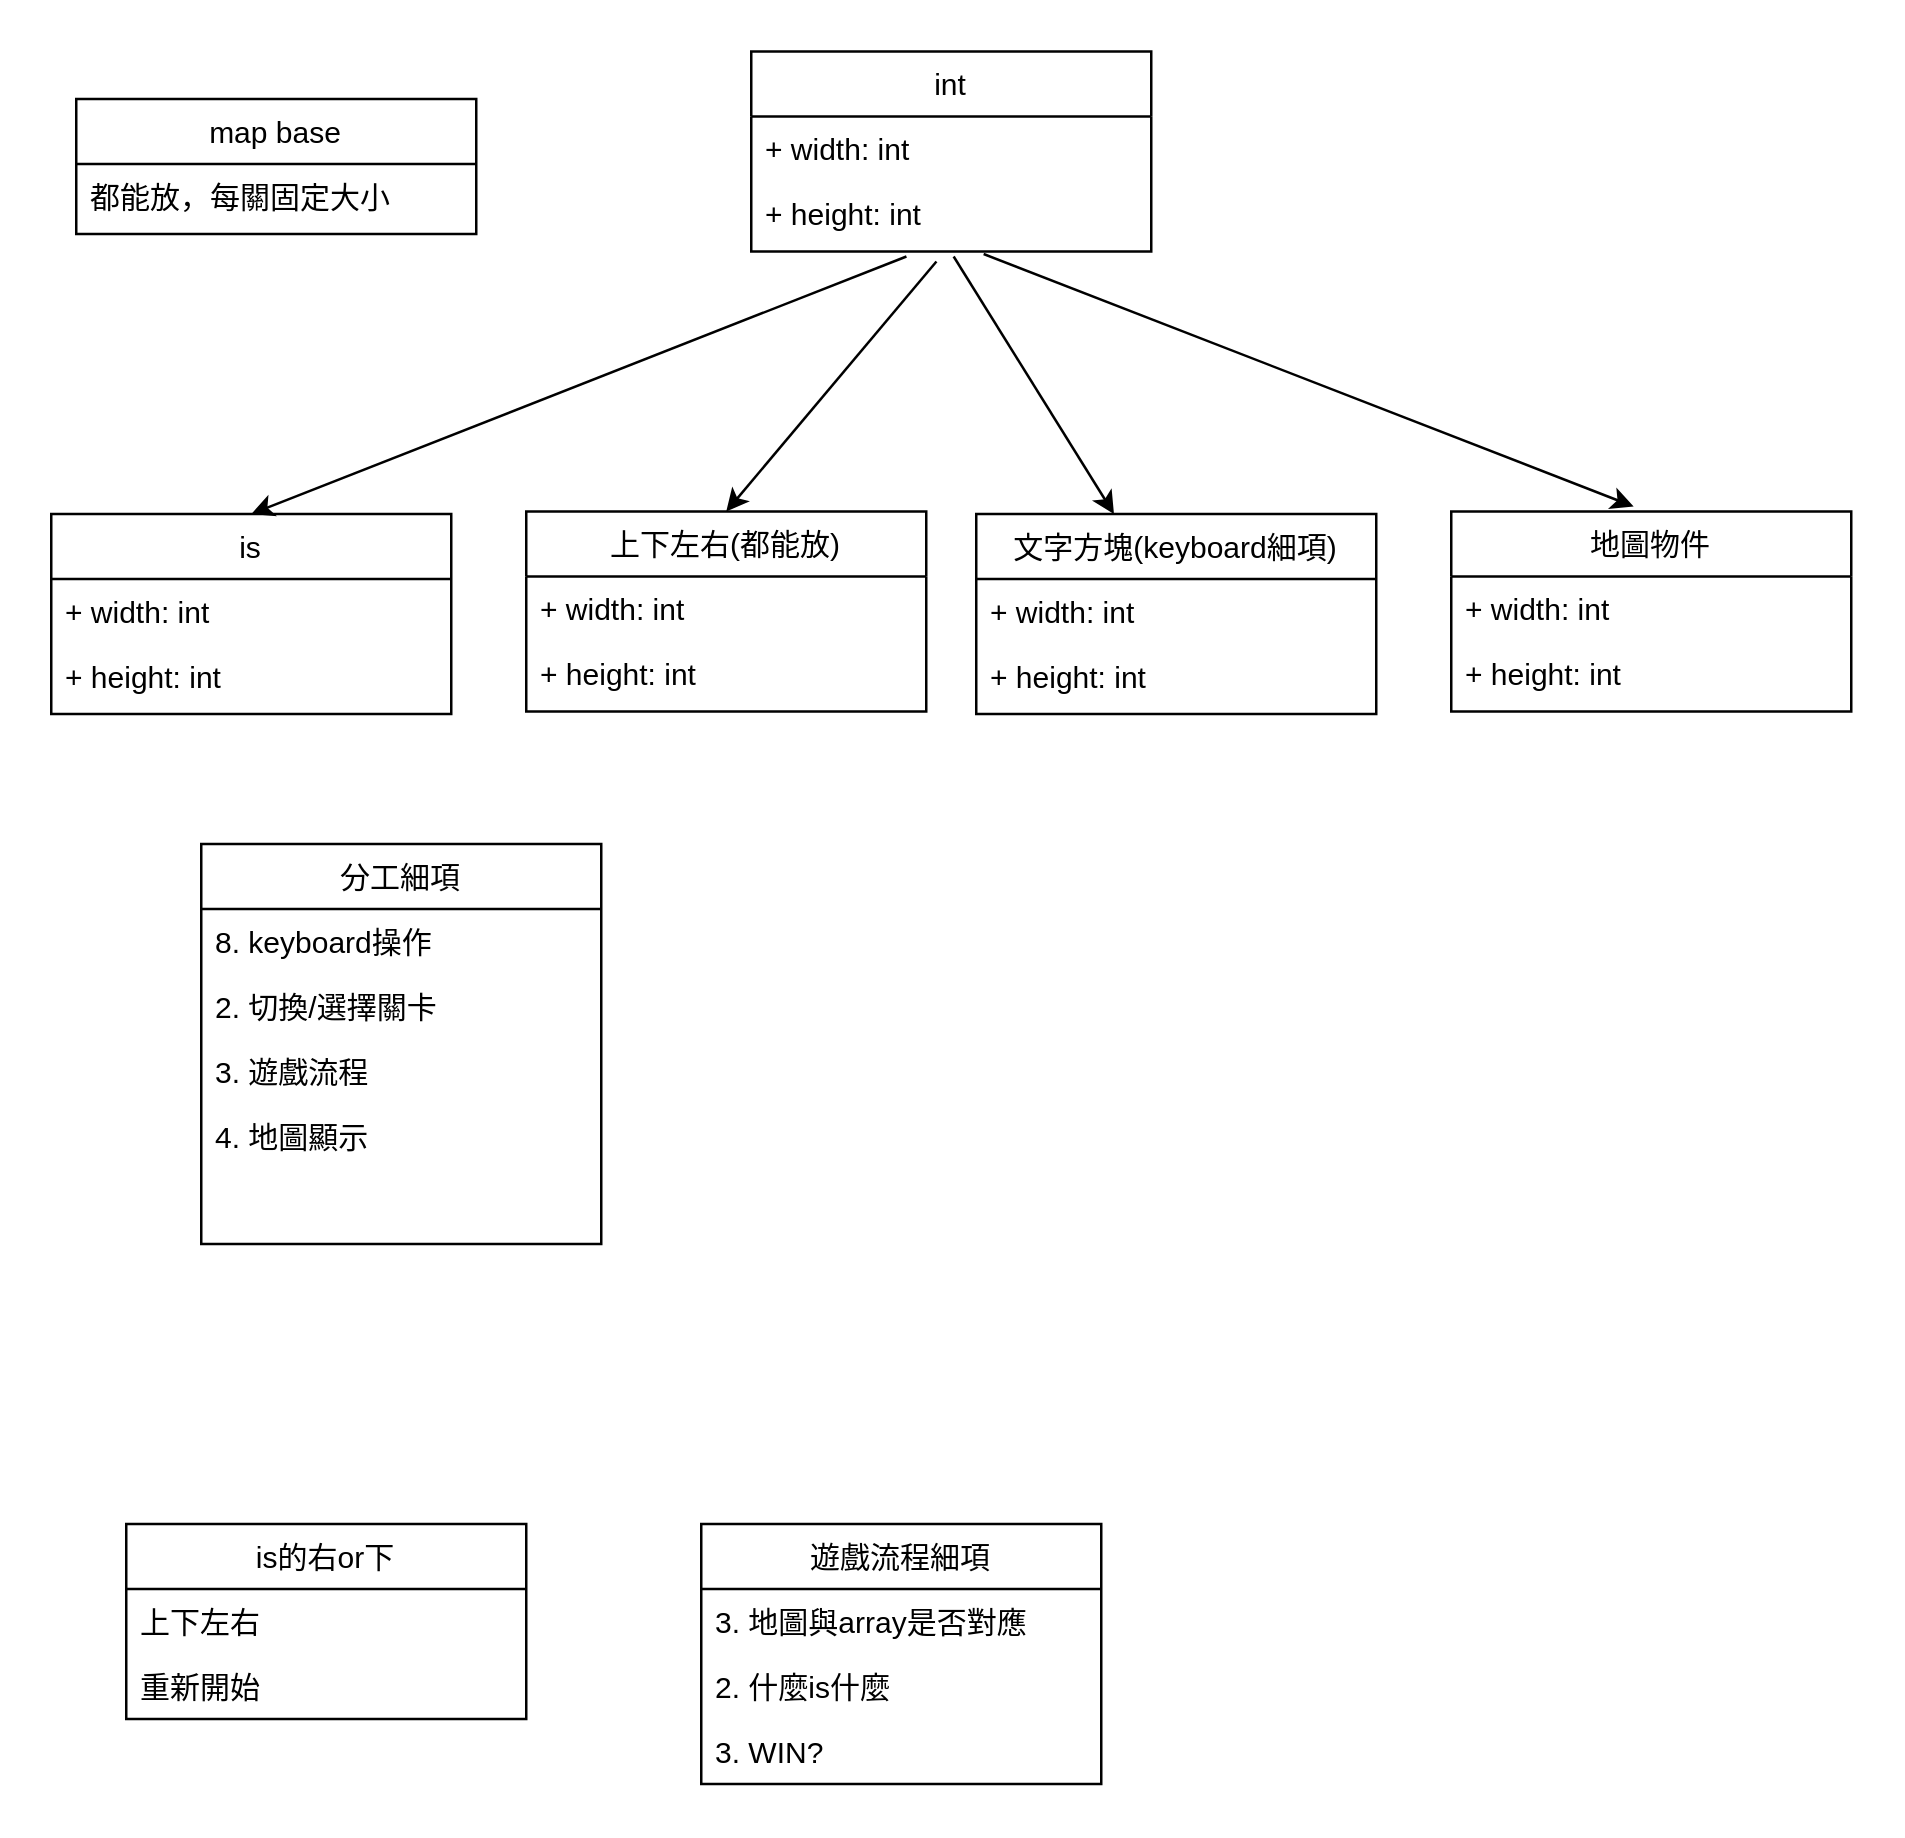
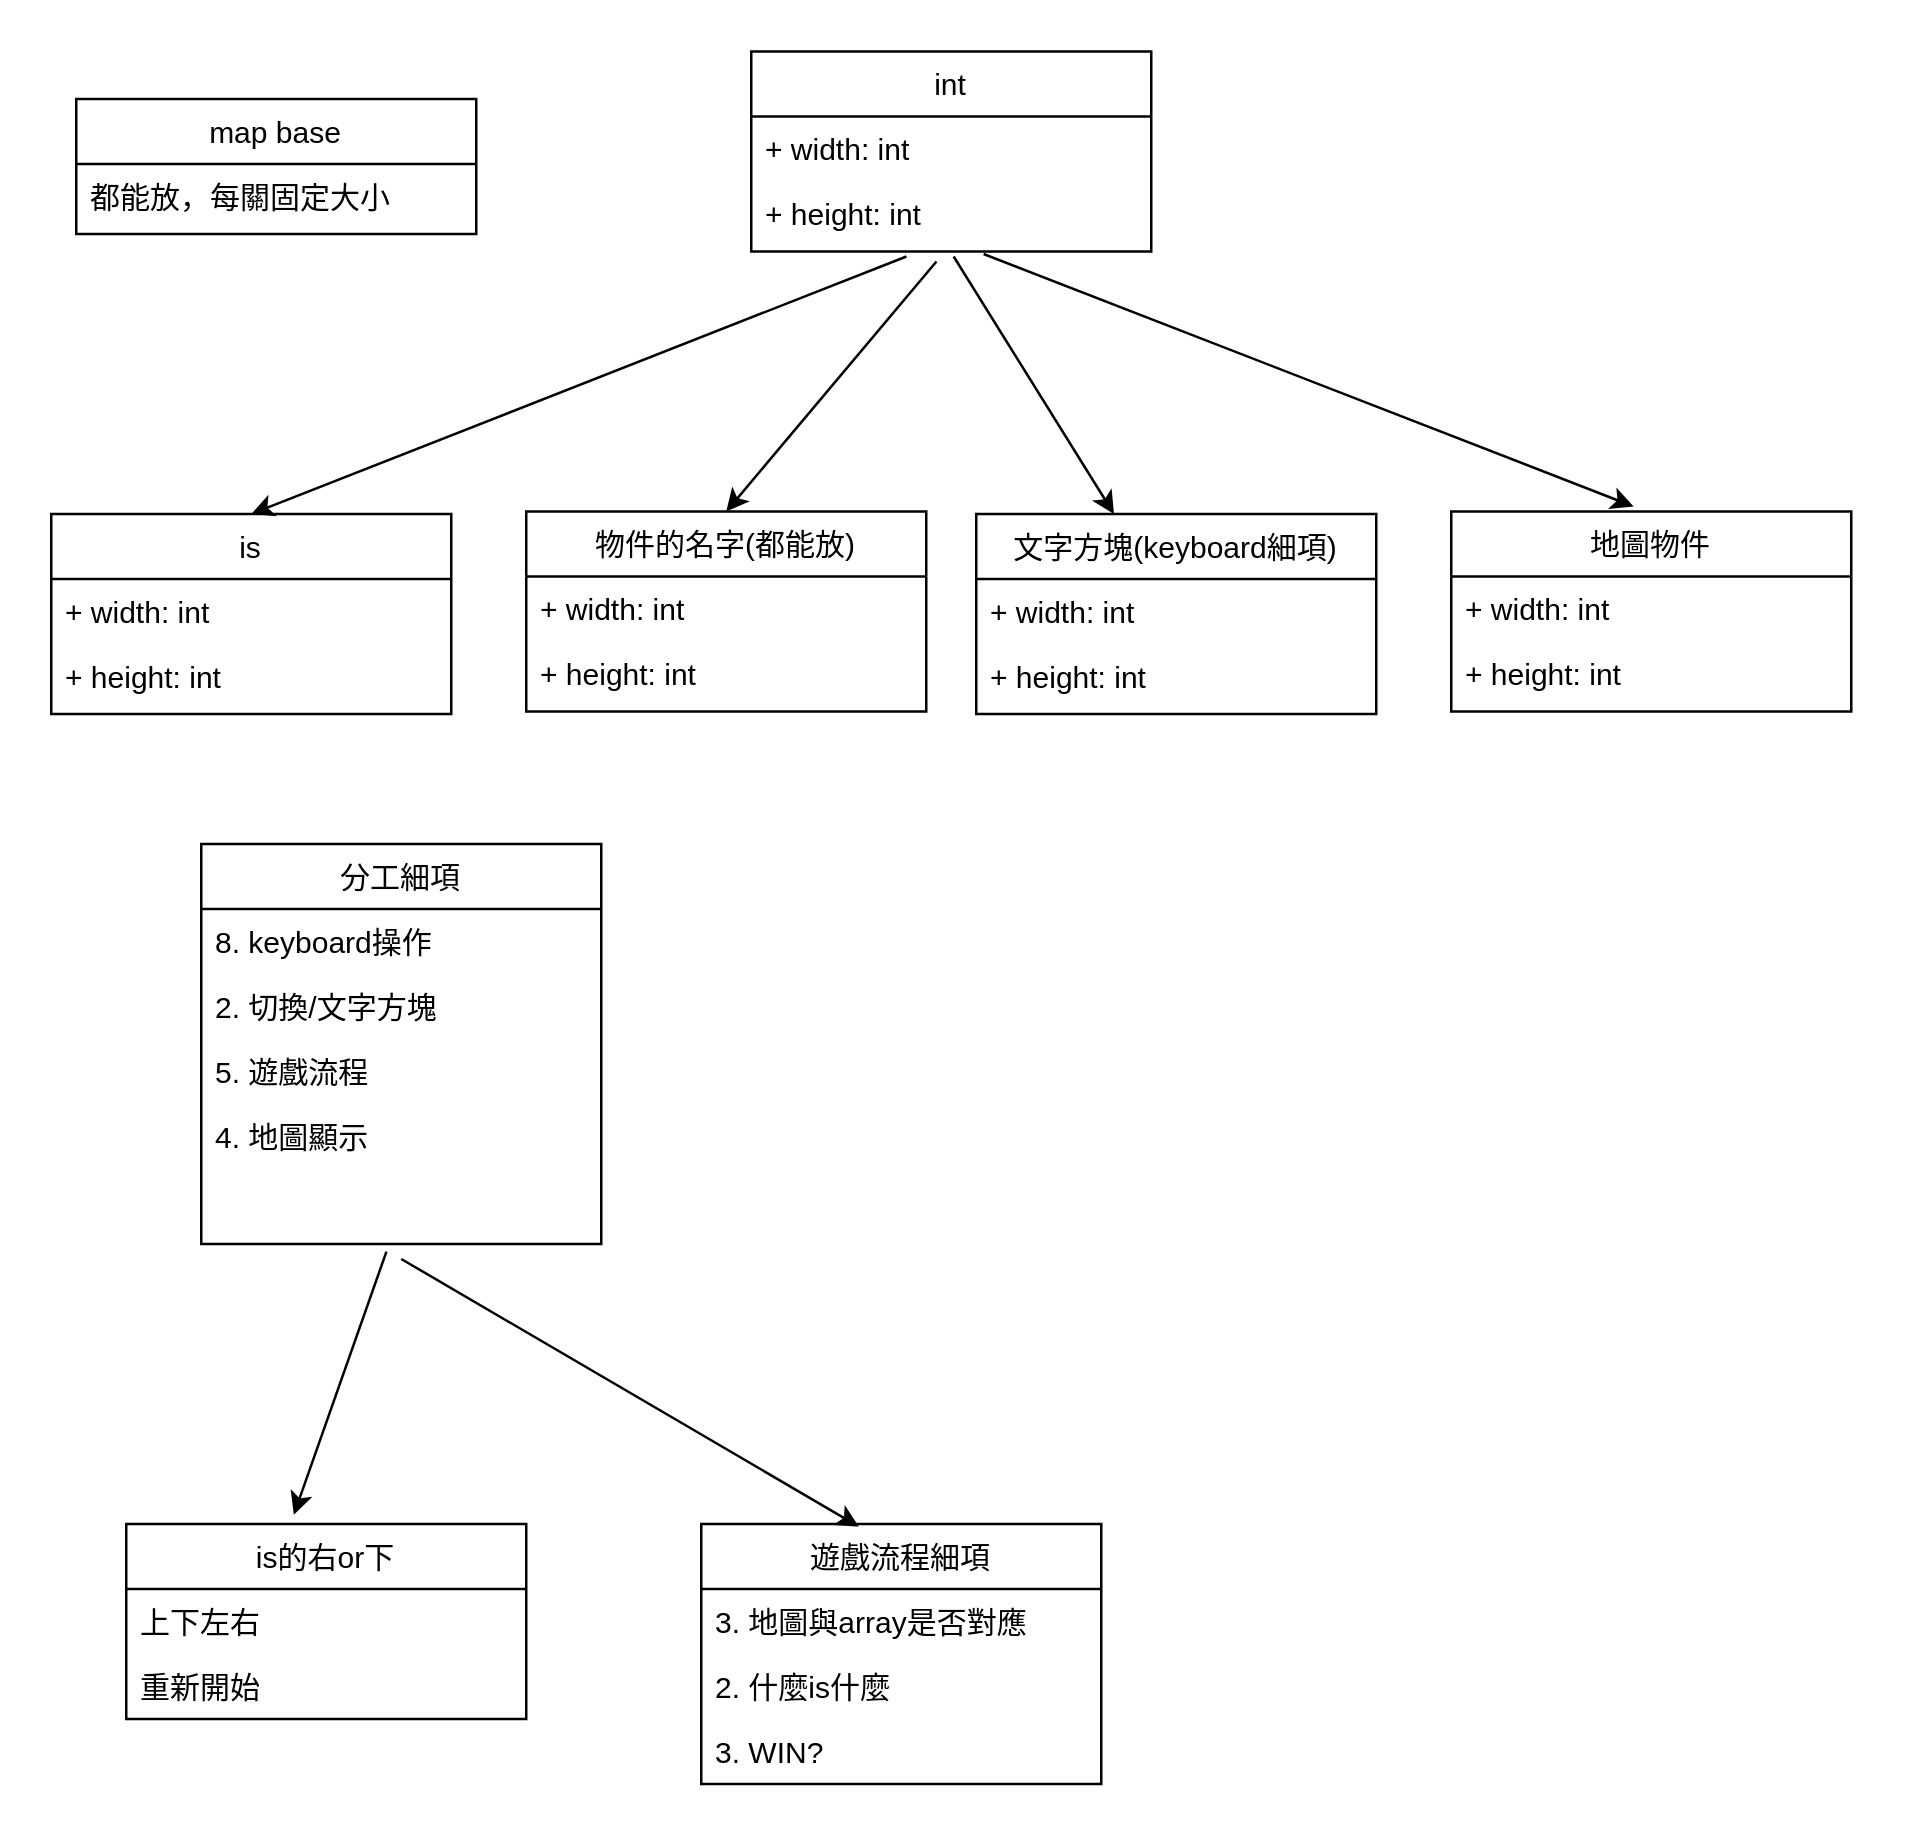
node "上下左右(都能放)": label "上下左右(都能放)" -> "物件的名字(都能放)"
node "2. 切換/選擇關卡": label "2. 切換/選擇關卡" -> "2. 切換/文字方塊"
node "3. 遊戲流程": label "3. 遊戲流程" -> "5. 遊戲流程"
edge "4. 地圖顯示" -> "is的右or下": added
edge "4. 地圖顯示" -> "遊戲流程細項": added
